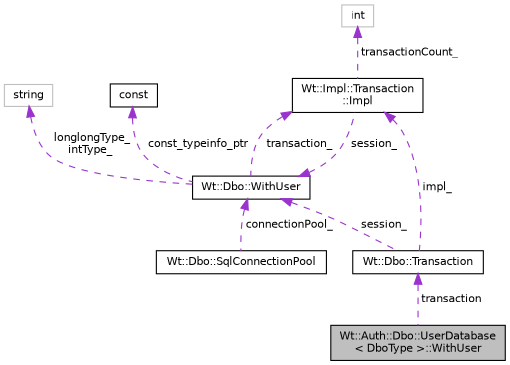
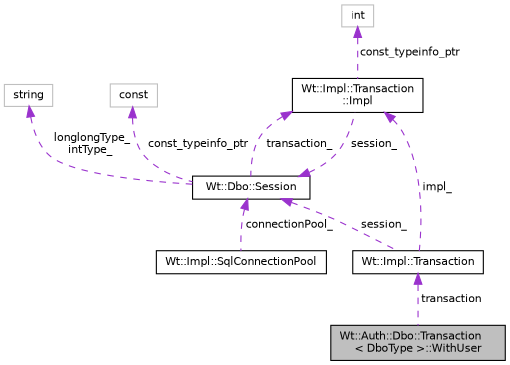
edge "Wt::Impl::Transaction ::Impl" -> "int": label " transactionCount_" -> " const_typeinfo_ptr"
node "const": color black -> grey75
node "Wt::Dbo::WithUser": label "Wt::Dbo::WithUser" -> "Wt::Dbo::Session"
node "Wt::Dbo::SqlConnectionPool": label "Wt::Dbo::SqlConnectionPool" -> "Wt::Impl::SqlConnectionPool"
node "Wt::Dbo::Transaction": label "Wt::Dbo::Transaction" -> "Wt::Impl::Transaction"
node "Wt::Auth::Dbo::UserDatabase < DboType >::WithUser": label "Wt::Auth::Dbo::UserDatabase < DboType >::WithUser" -> "Wt::Auth::Dbo::Transaction < DboType >::WithUser"
